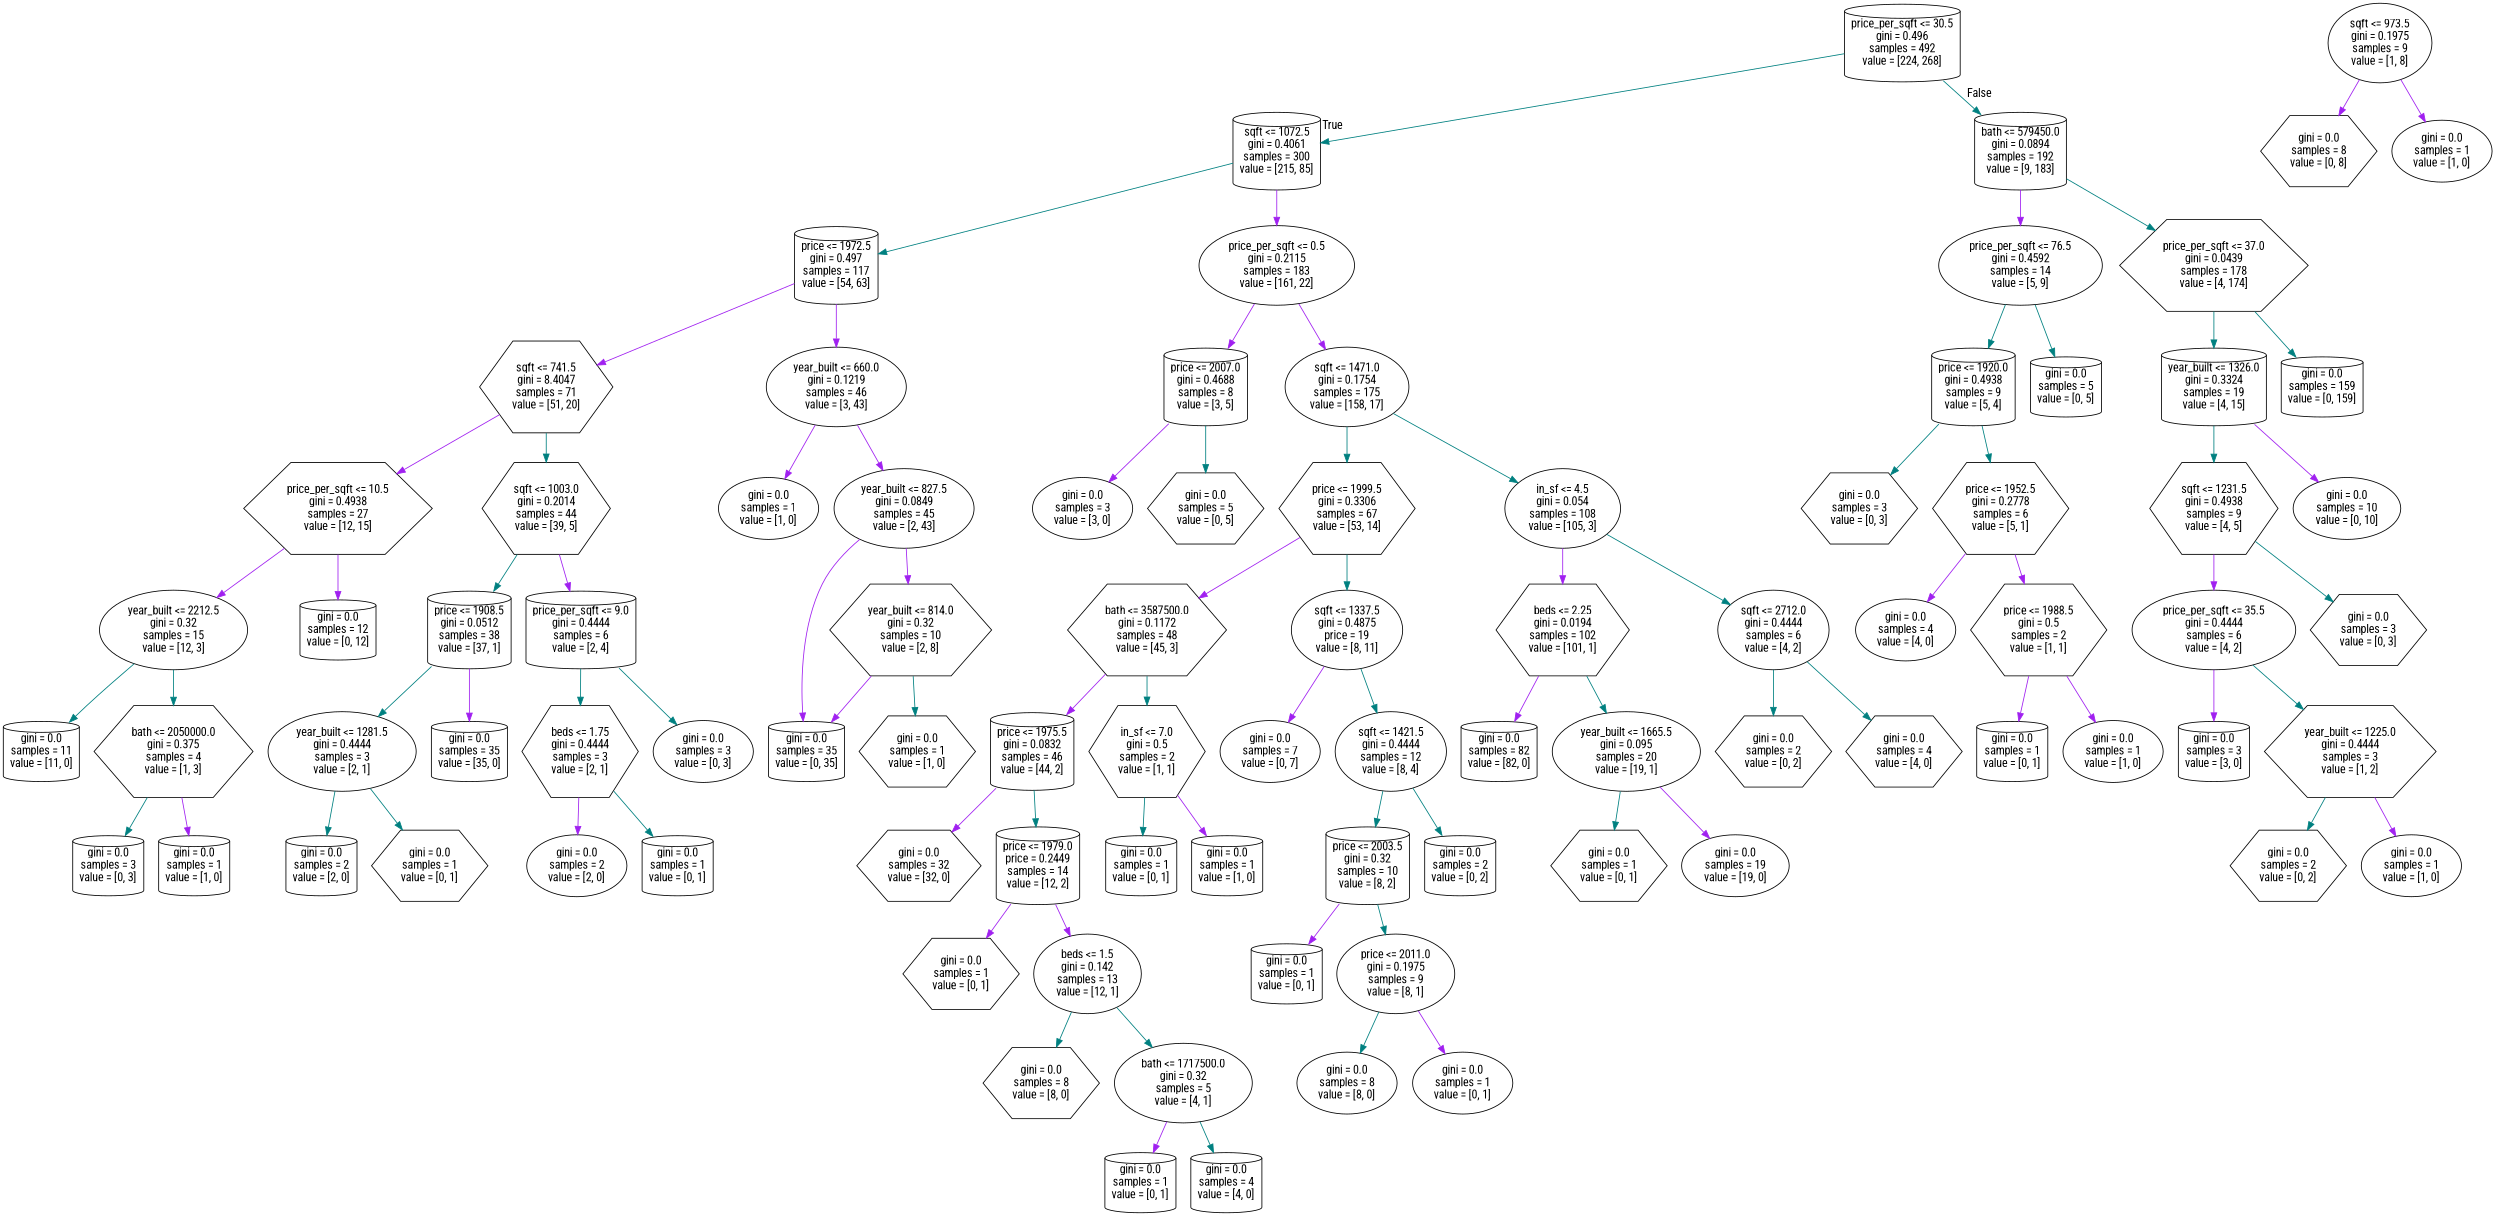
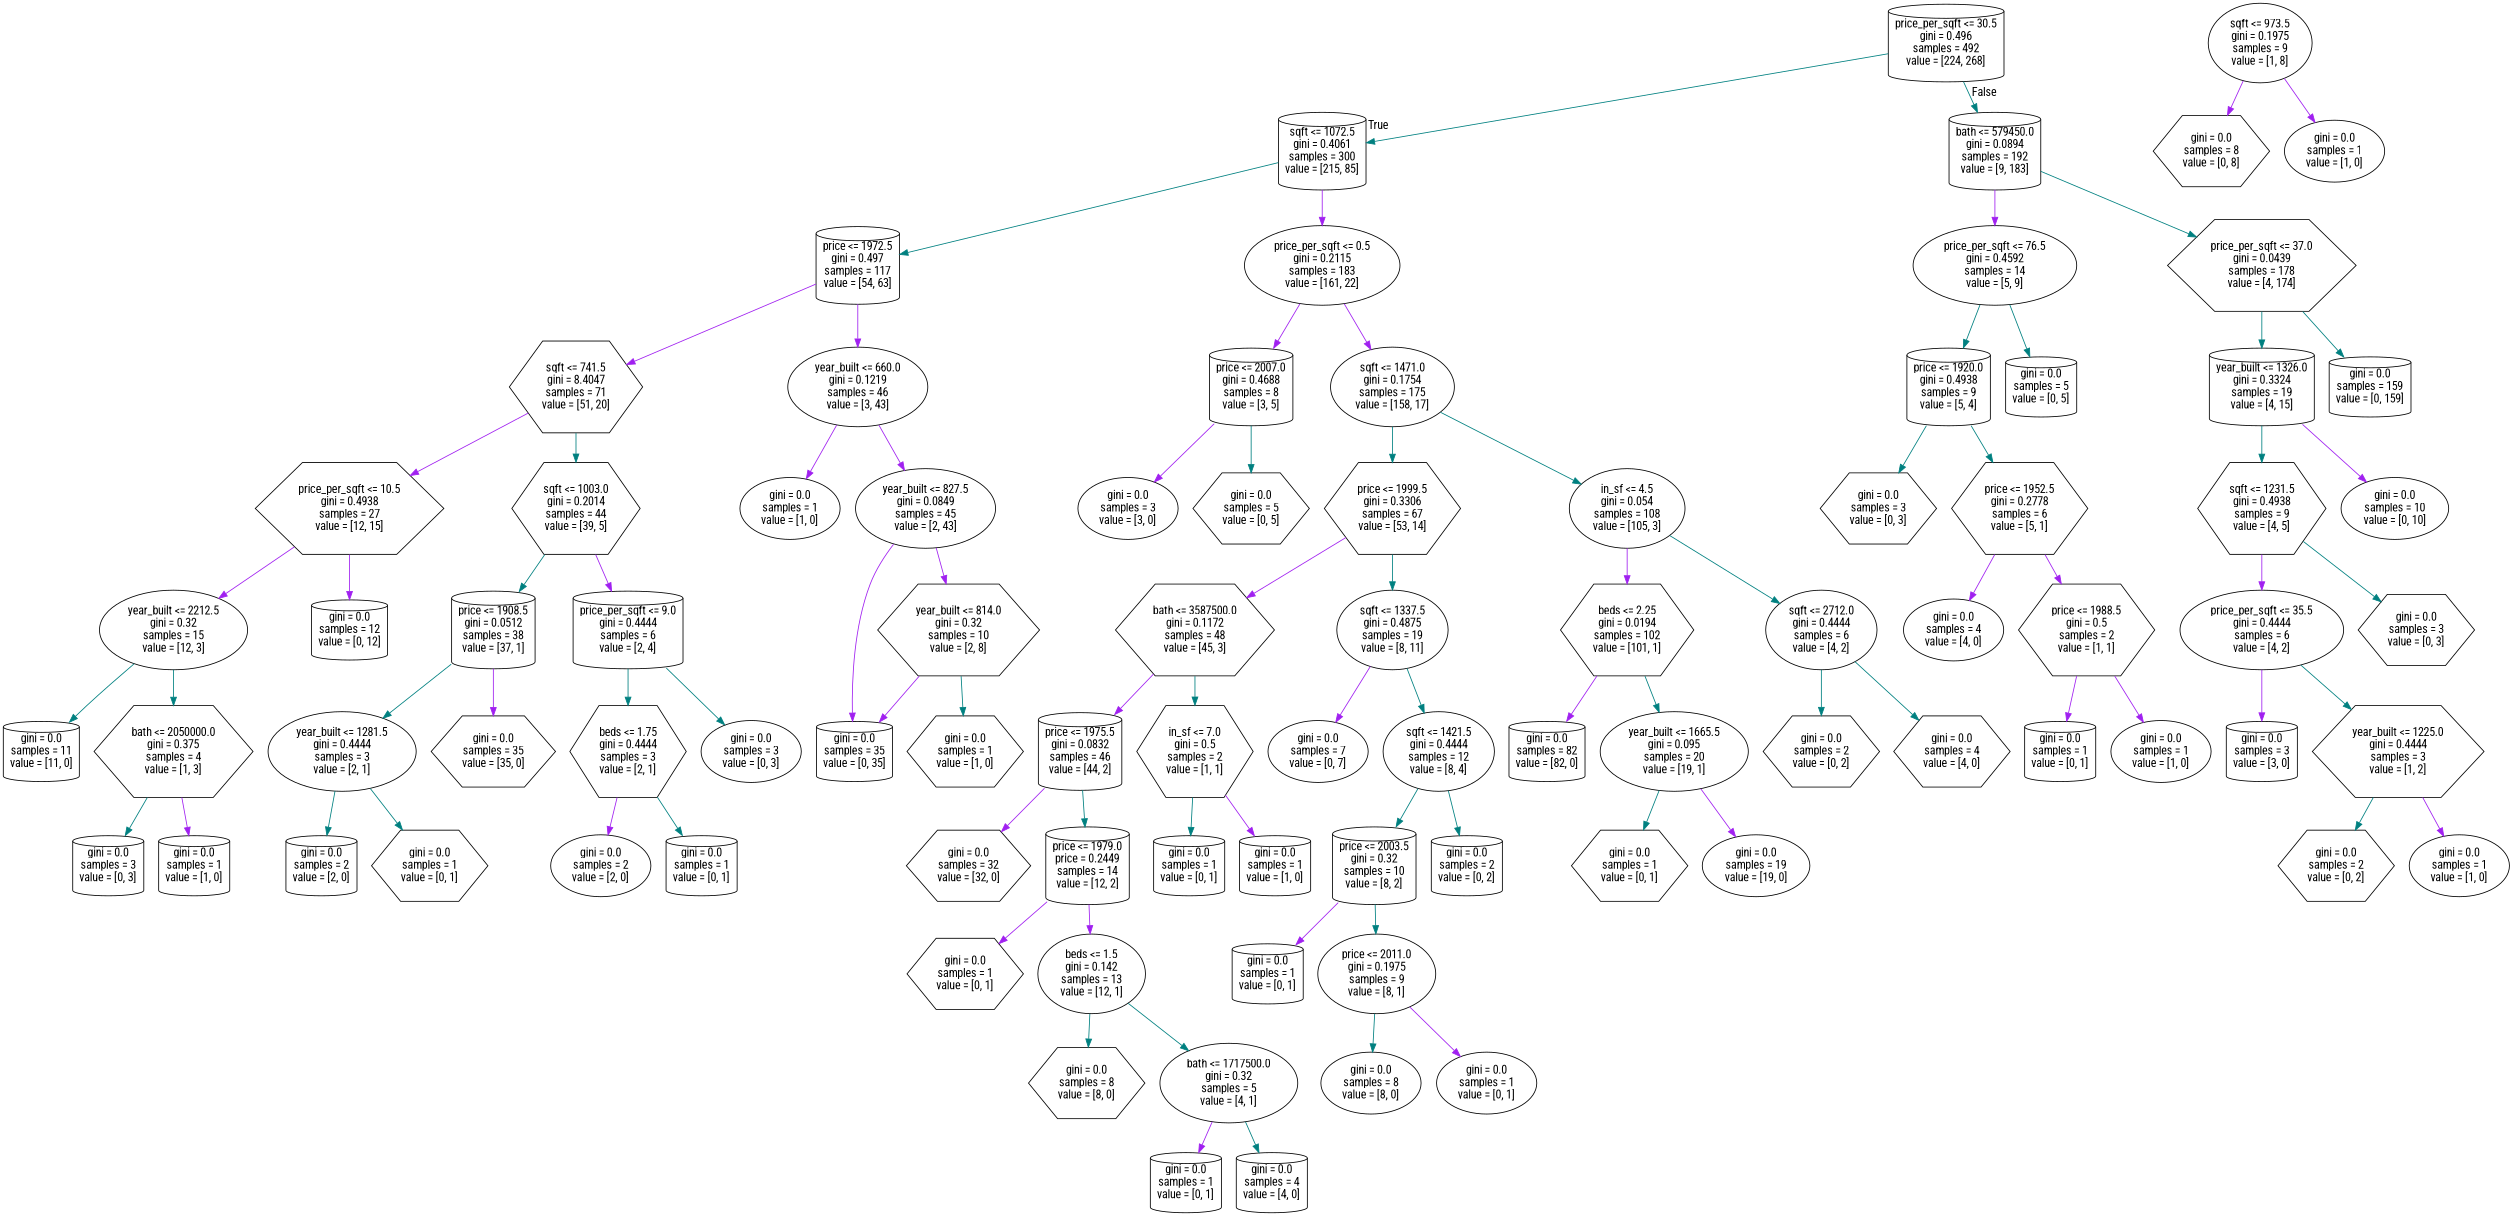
node "sqft <= 1337.5 gini = 0.4875 price = 19 value = [8, 11]": label "sqft <= 1337.5 gini = 0.4875 price = 19 value = [8, 11]" -> "sqft <= 1337.5 gini = 0.4875 samples = 19 value = [8, 11]"
node "gini = 0.0 samples = 35 value = [35, 0]": shape cylinder -> hexagon
